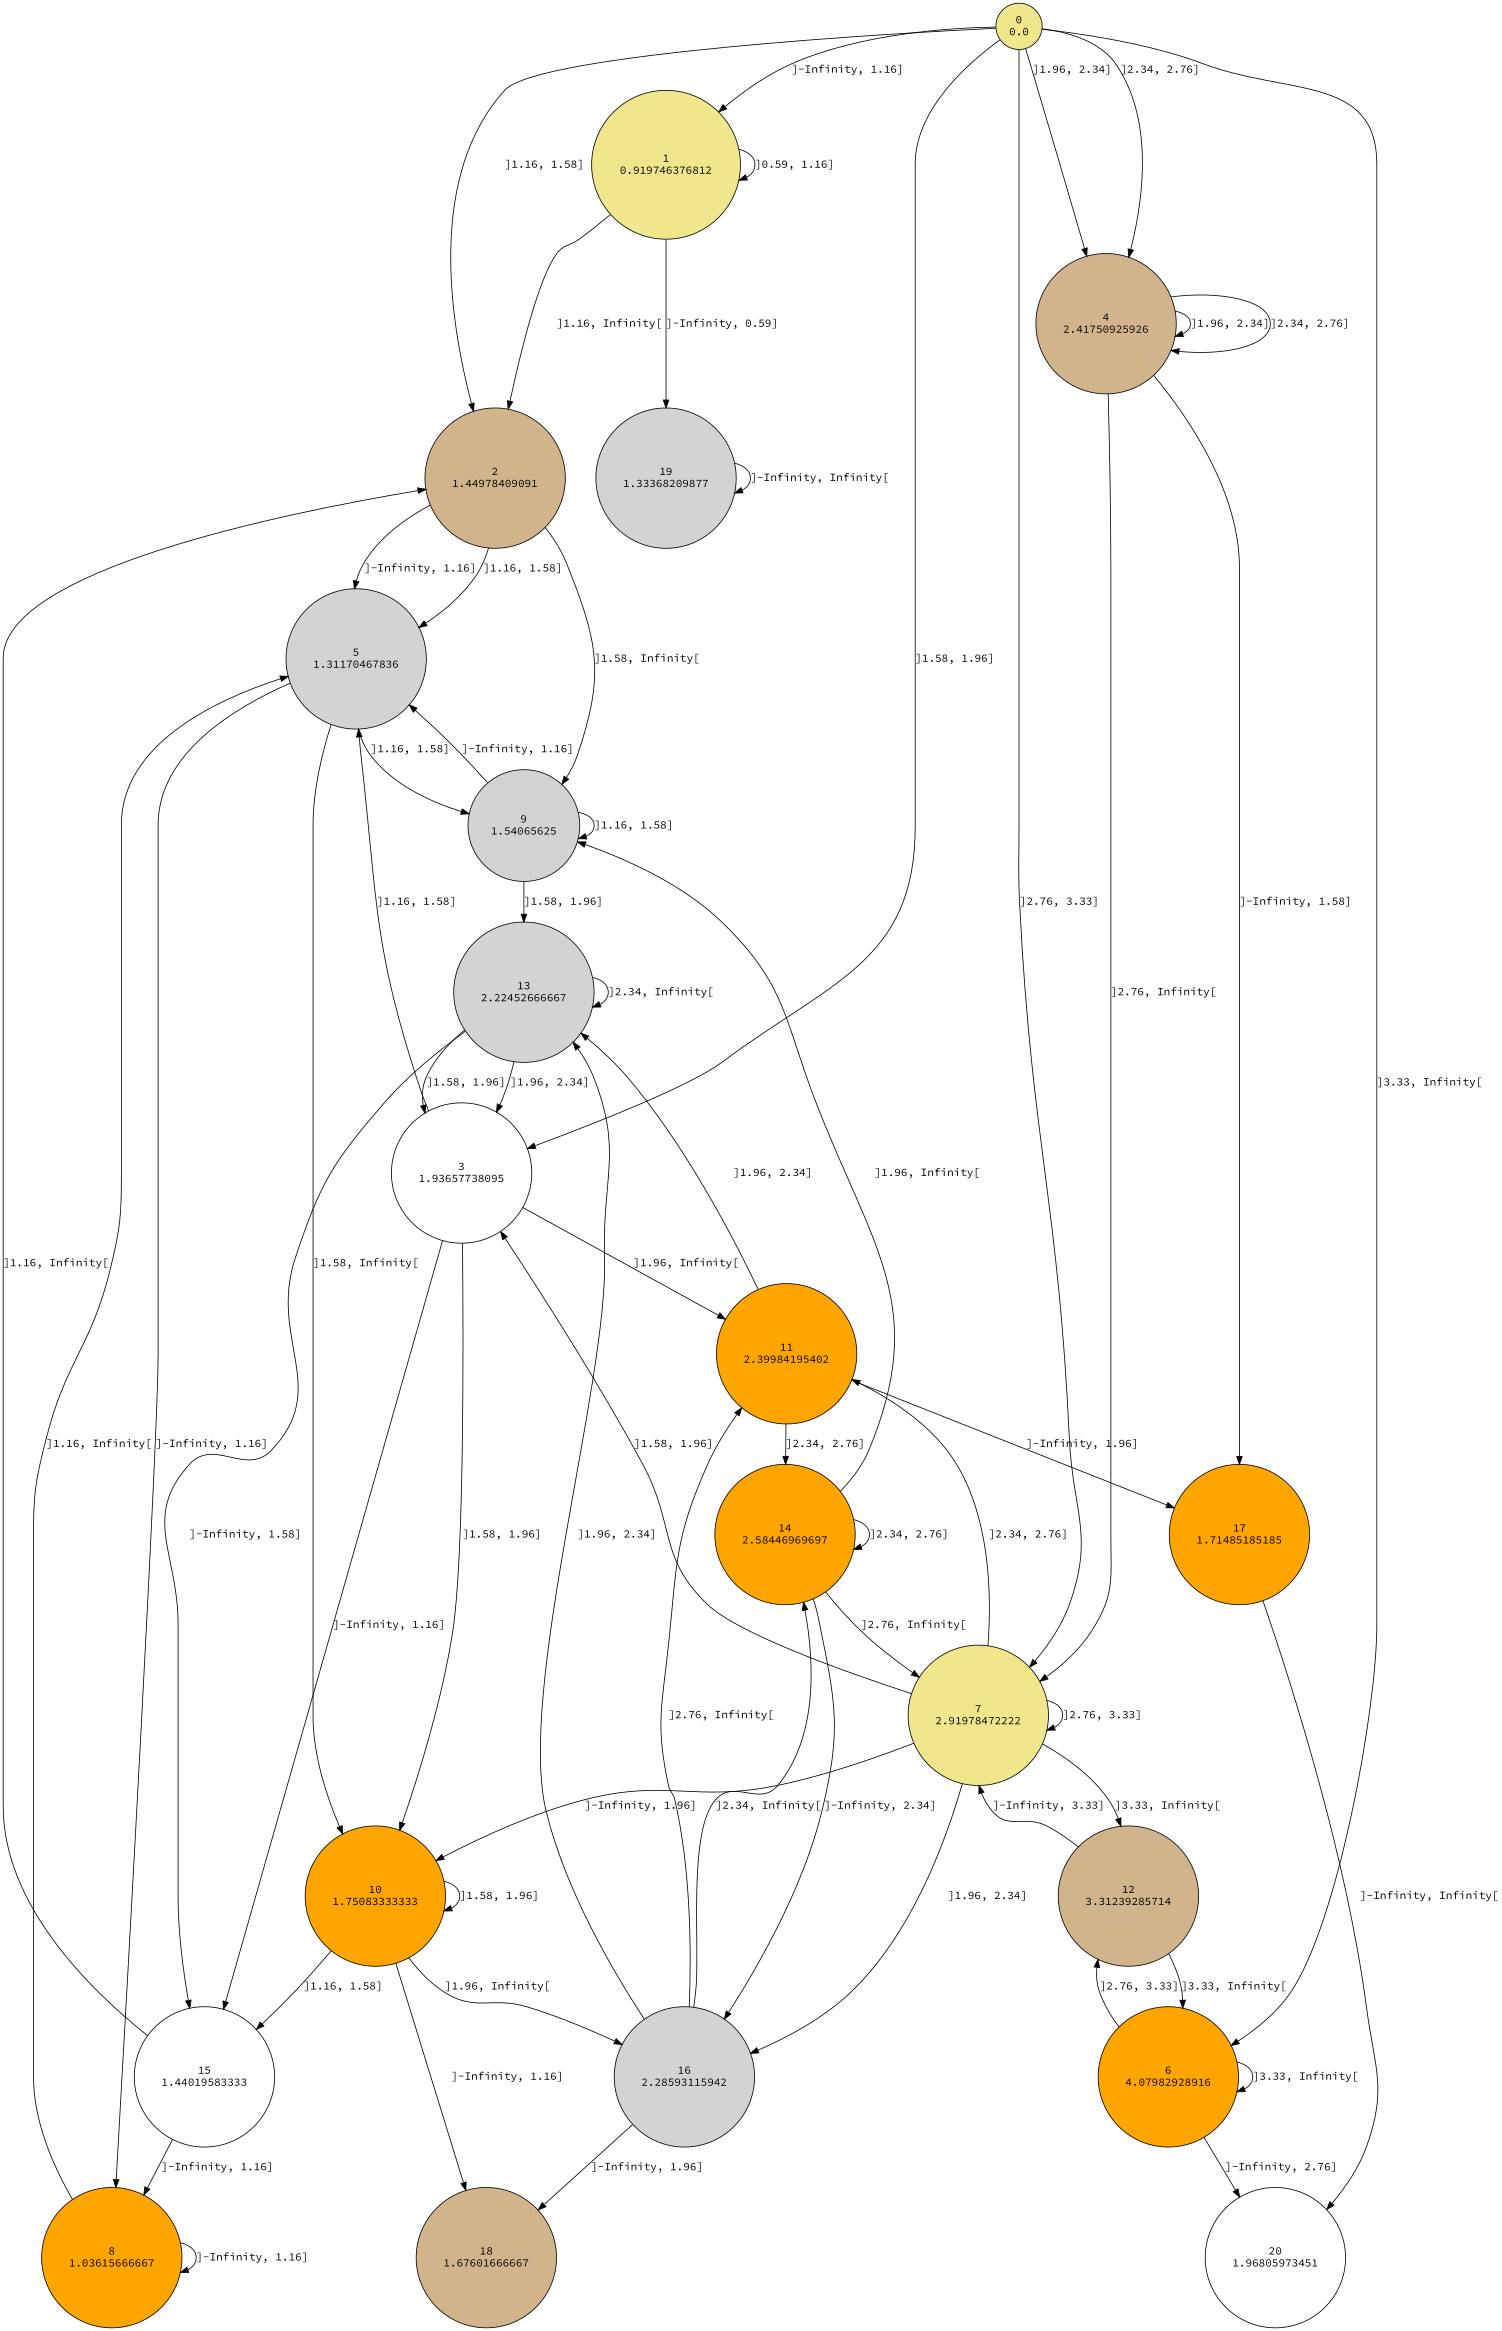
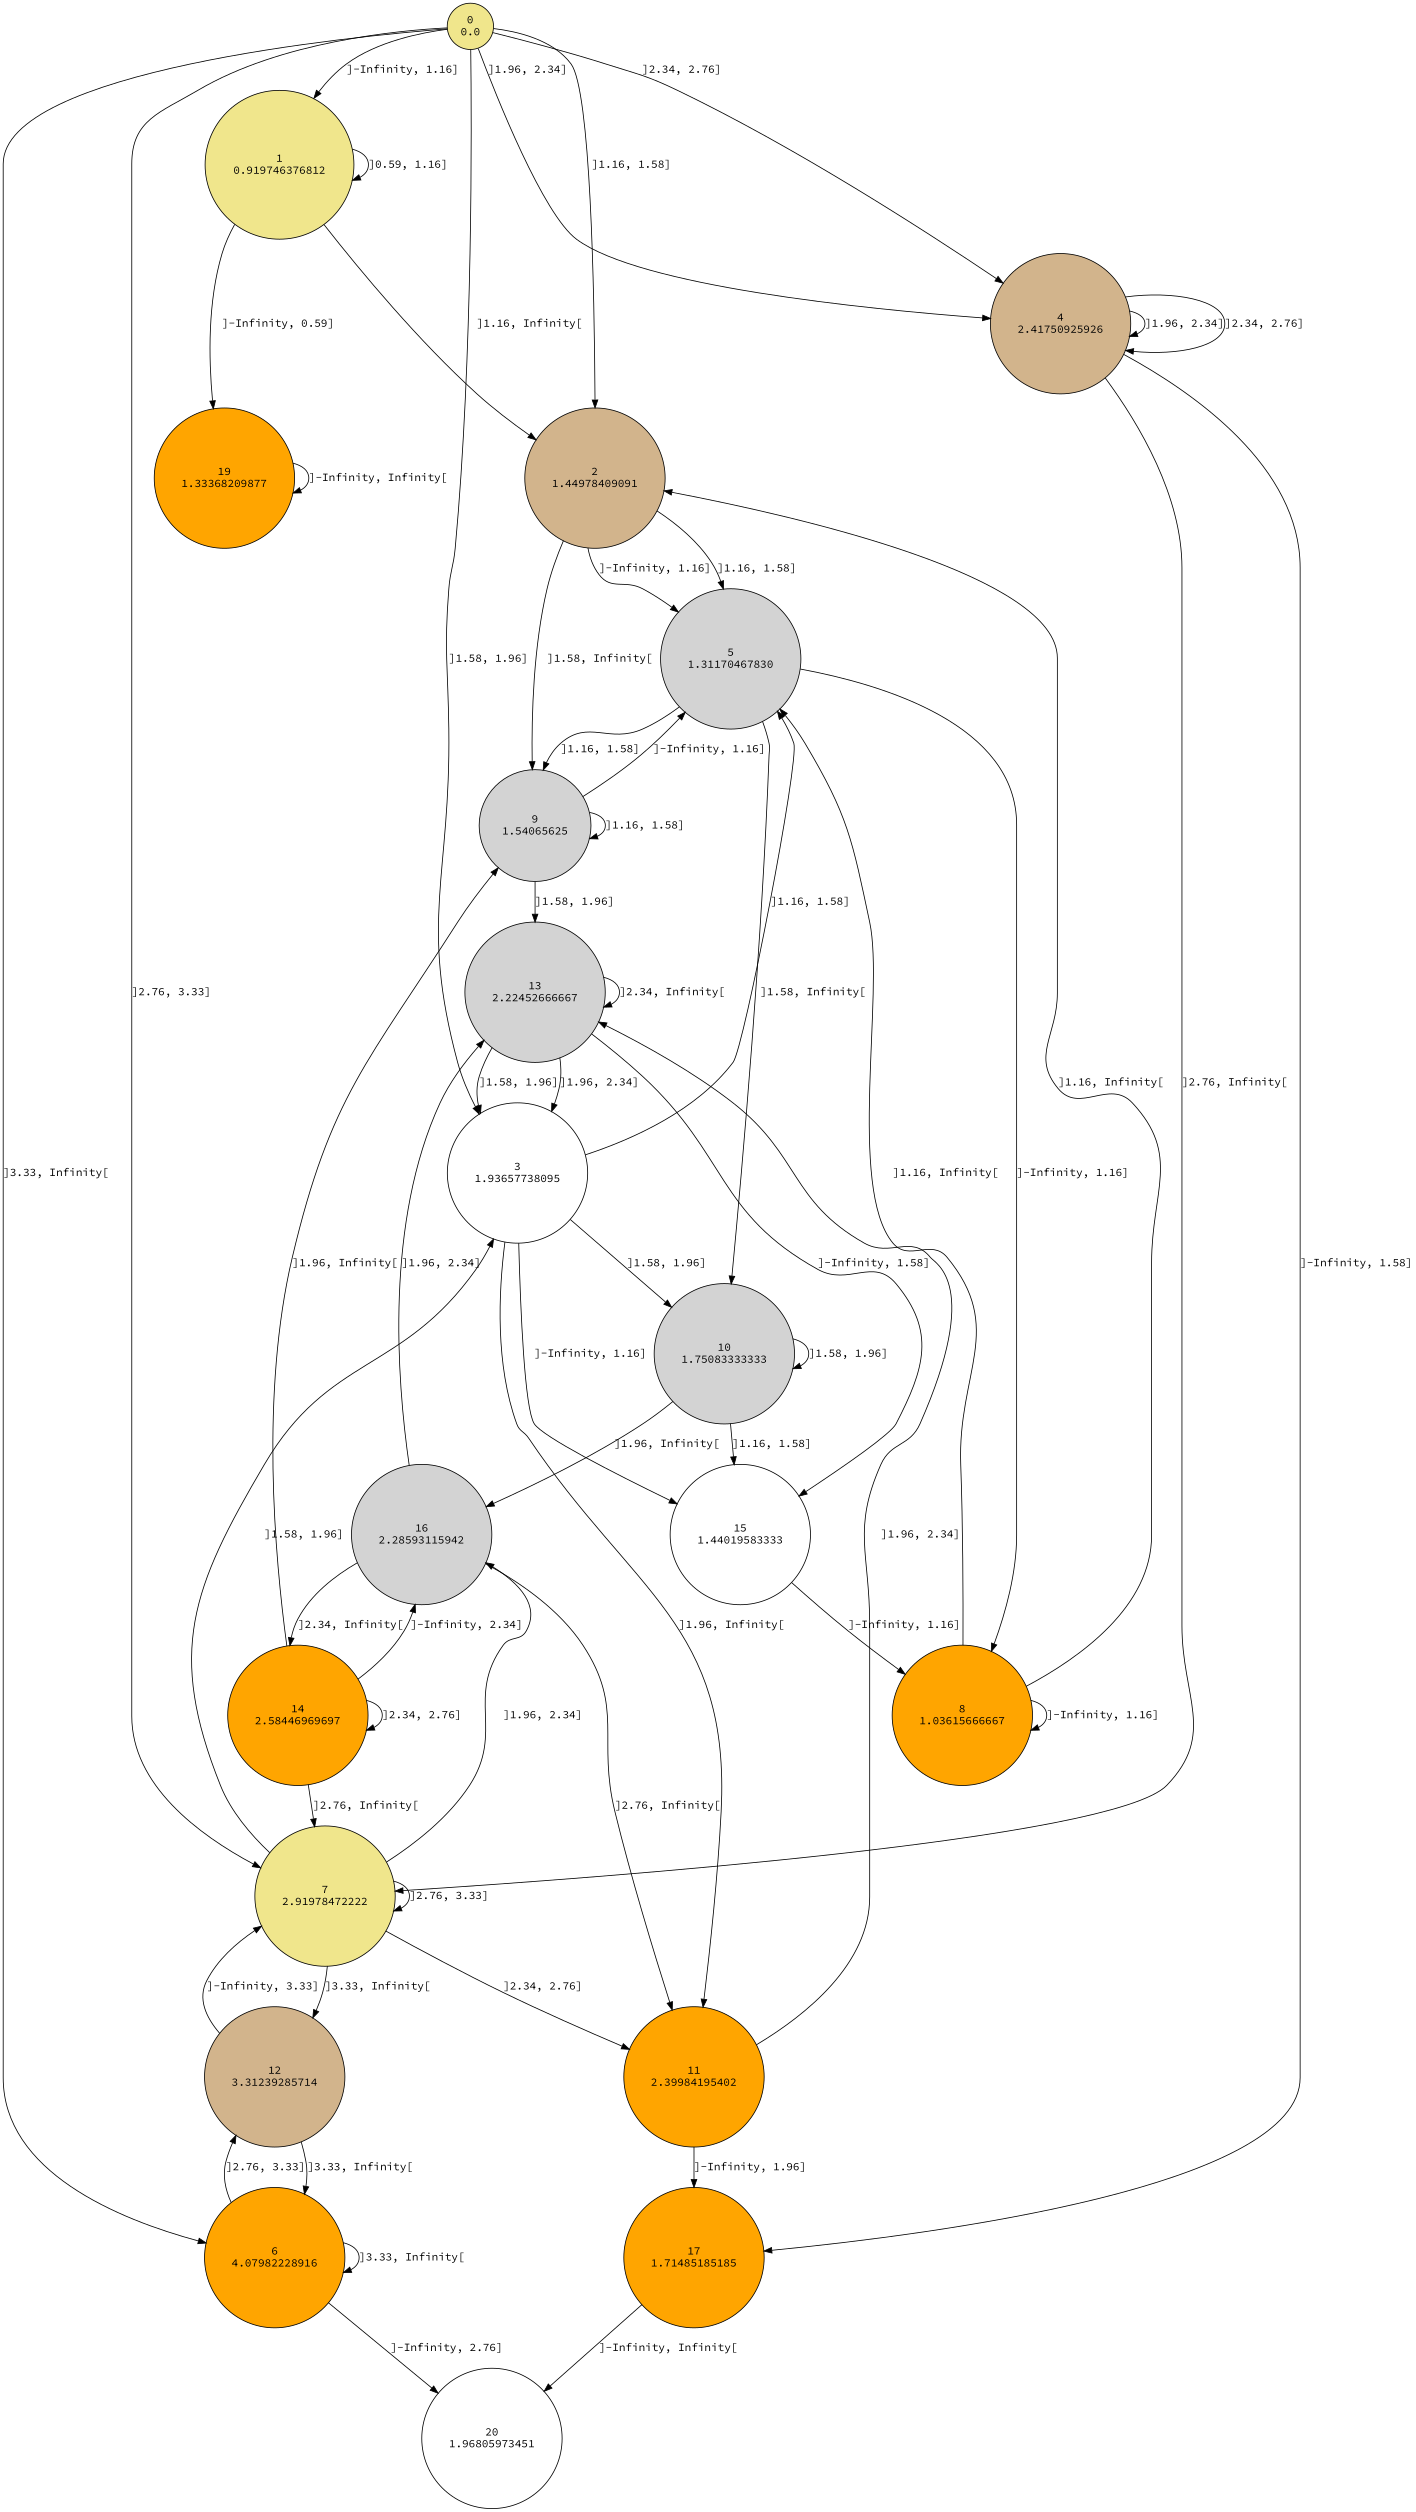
node "19 1.33368209877": fillcolor lightgrey -> orange
node "5 1.31170467836": label "5 1.31170467836" -> "5 1.31170467830"
edge "15 1.44019583333" -> "2 1.44978409091": now "8 1.03615666667" -> "2 1.44978409091"
edge "11 2.39984195402" -> "14 2.58446969697": removed, label "]2.34, 2.76]"
edge "7 2.91978472222" -> "10 1.75083333333": removed, label "]-Infinity, 1.96]"
node "10 1.75083333333": fillcolor orange -> lightgrey
node "6 4.07982928916": label "6 4.07982928916" -> "6 4.07982228916"
node "18 1.67601666667": removed
